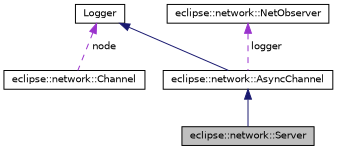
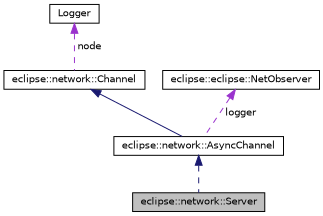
node "eclipse::network::NetObserver": label "eclipse::network::NetObserver" -> "eclipse::eclipse::NetObserver"
edge "eclipse::network::AsyncChannel" -> "Logger": now "eclipse::network::AsyncChannel" -> "eclipse::network::Channel"
edge "eclipse::network::Server" -> "eclipse::network::AsyncChannel": style solid -> dashed
